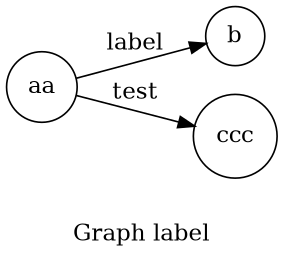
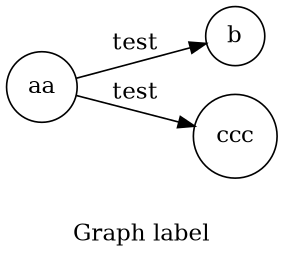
edge "aa" -> "b": label "label" -> "test"
